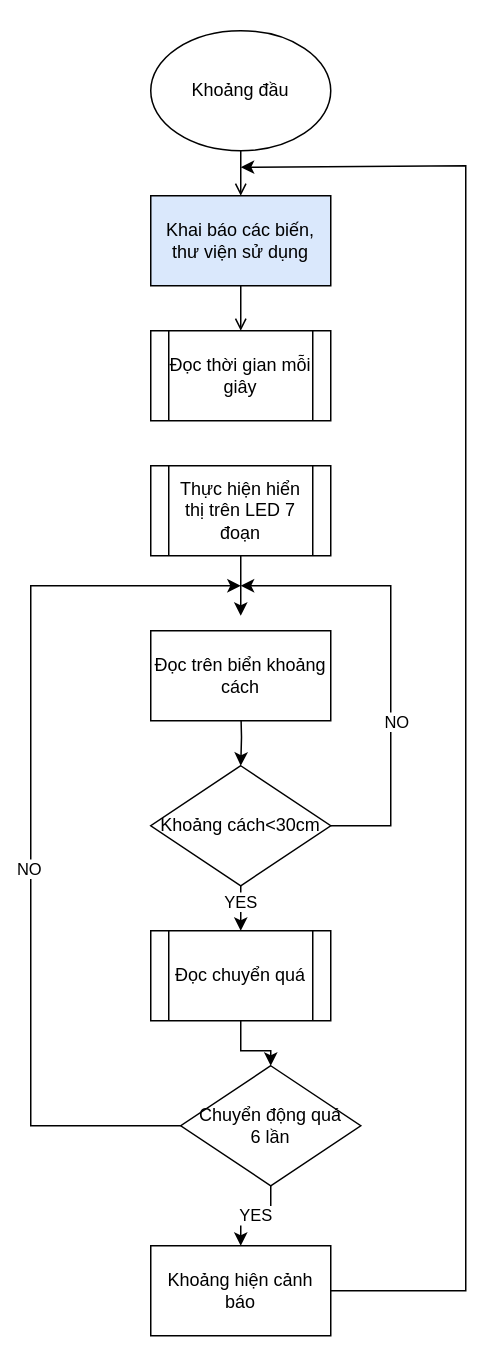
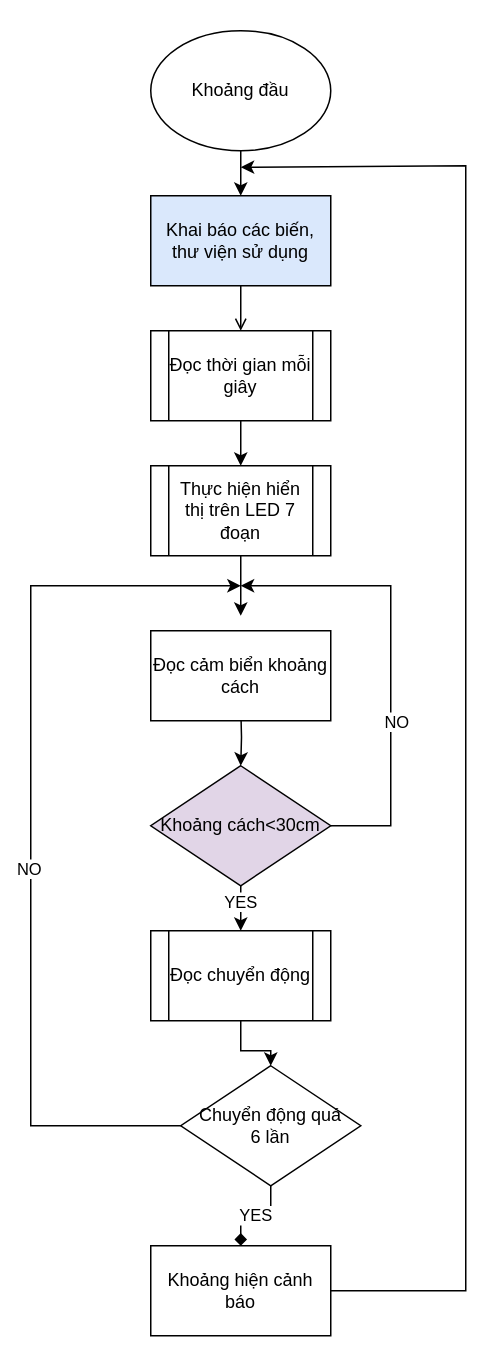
edge "Khoảng đầu" -> "Khai báo các biến, thư viện sử dụng": arrowhead open -> classic
edge "Đọc thời gian mỗi giây" -> "Thực hiện hiển thị trên LED 7 đoạn": added
node "Đọc trên biển khoảng cách": label "Đọc trên biển khoảng cách" -> "Đọc cảm biển khoảng cách"
node "Khoảng cách<30cm": fillcolor #ffffff -> #e1d5e7
node "Đọc chuyển quá": label "Đọc chuyển quá" -> "Đọc chuyển động"
edge "Chuyển động quá 6 lần" -> "Khoảng hiện cảnh báo": arrowhead classic -> diamond
